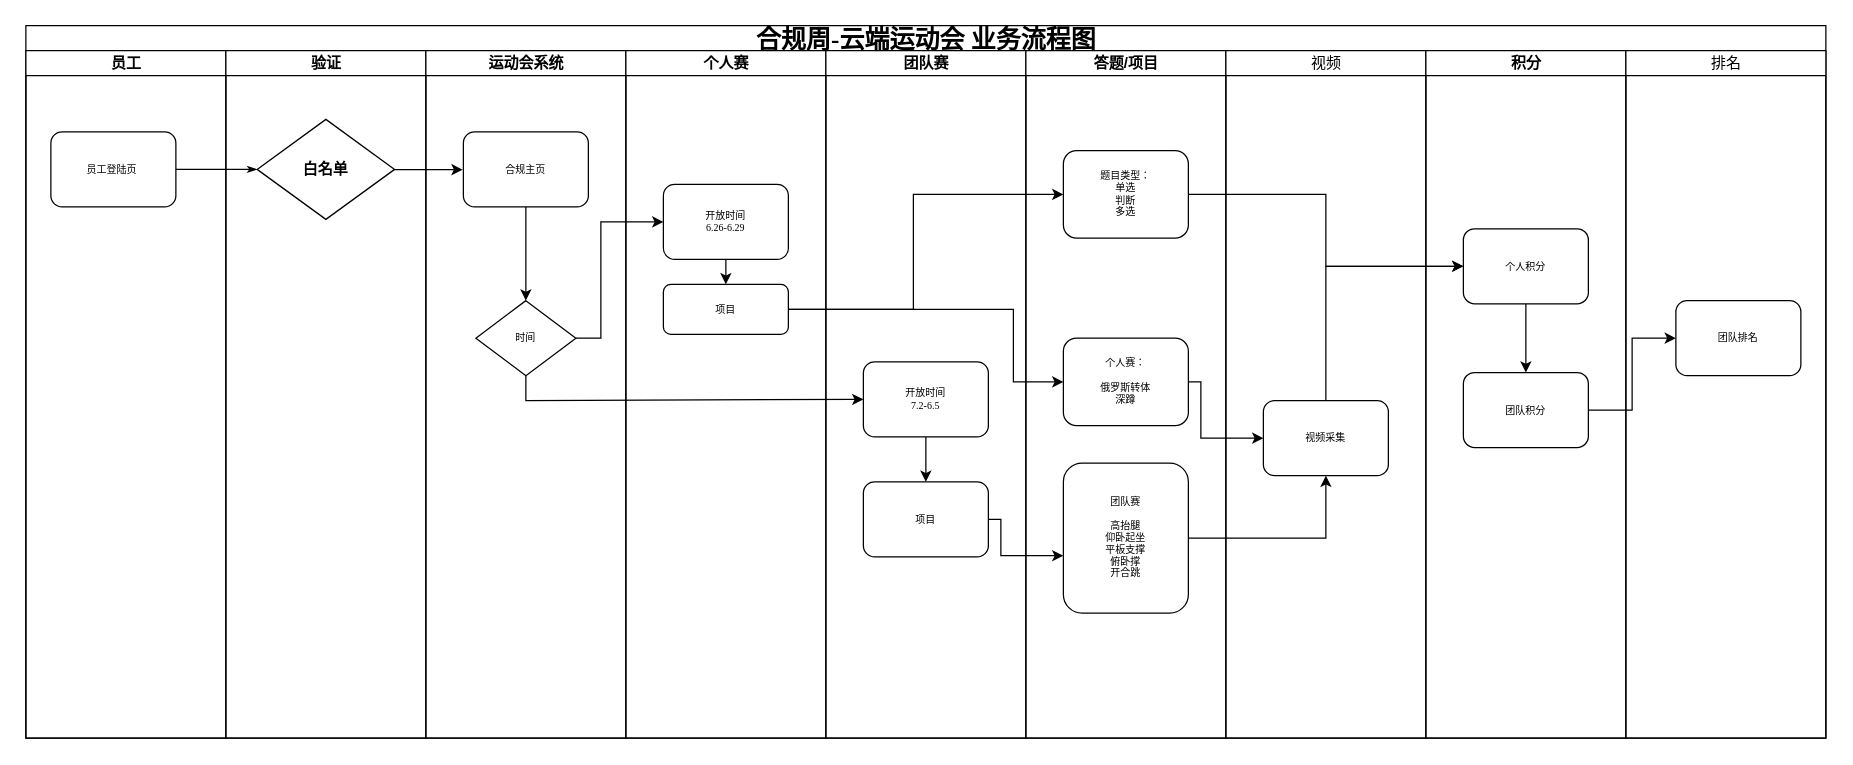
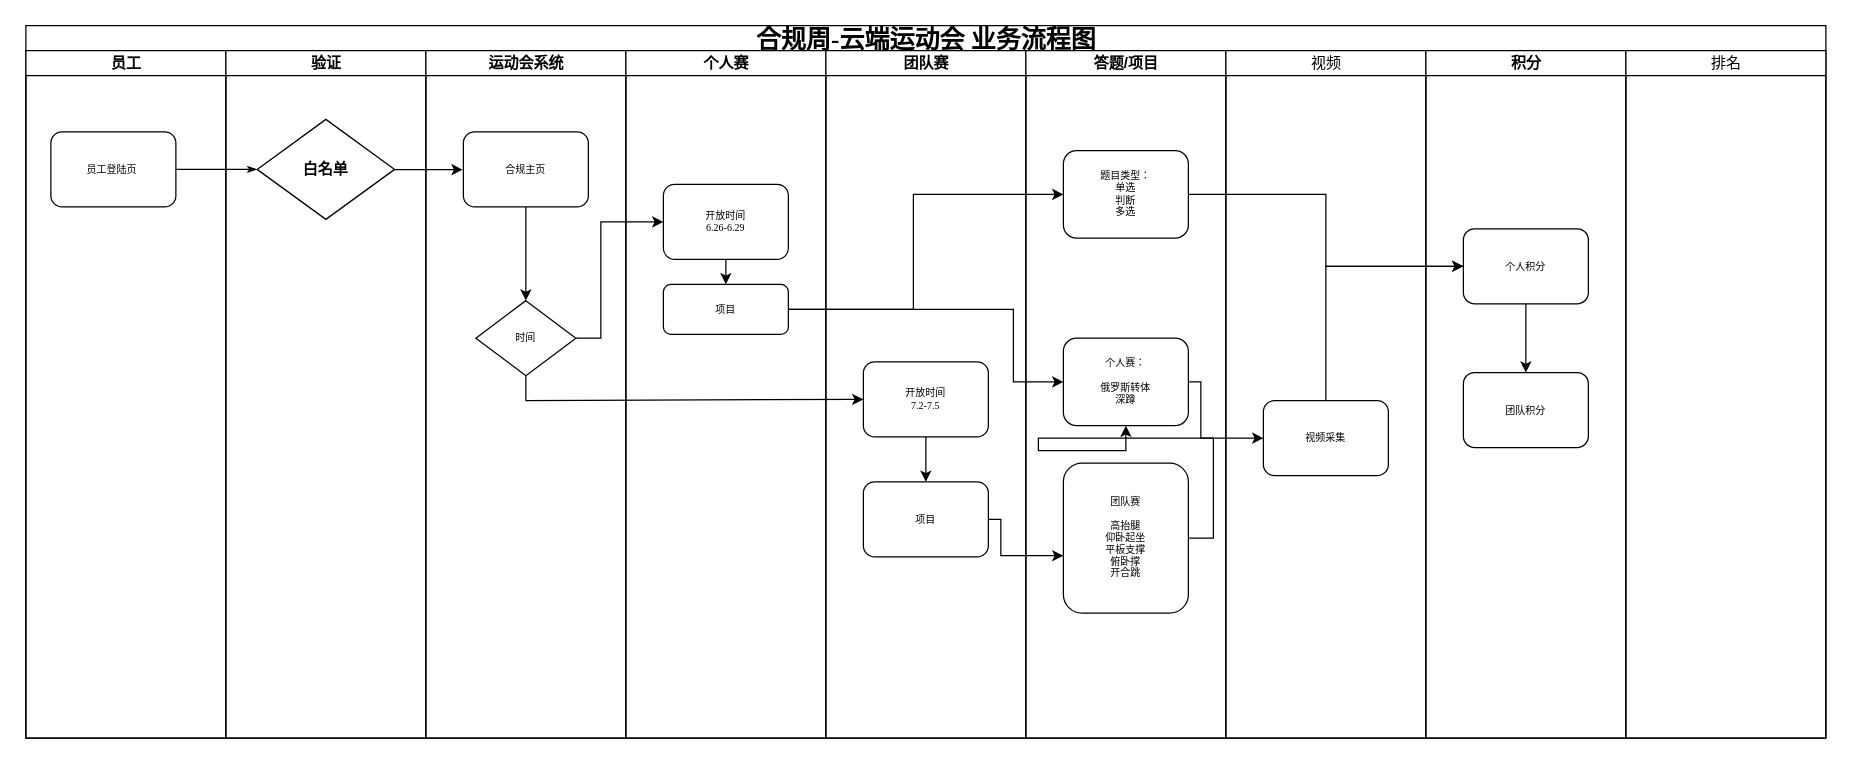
node "团队排名": removed
edge "团队积分" -> "团队排名": removed
node "开放时间 7.2-6.5": label "开放时间 7.2-6.5" -> "开放时间 7.2-7.5"
edge "团队赛 高抬腿 仰卧起坐 平板支撑 俯卧撑 开合跳" -> "视频采集": now "团队赛 高抬腿 仰卧起坐 平板支撑 俯卧撑 开合跳" -> "个人赛： 俄罗斯转体 深蹲"
